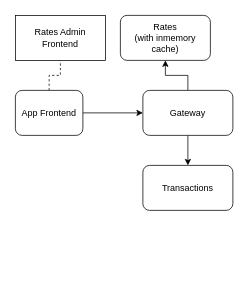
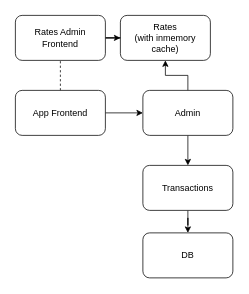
node "Rates Admin Frontend": shape rectangle -> rounded rectangle
edge "Rates Admin Frontend" -> "Rates (with inmemory cache)": added
node "App Frontend": size 68x45 -> 90x45
node "Gateway": label "Gateway" -> "Admin"
edge "Transactions" -> "DB": added
node "DB": added
